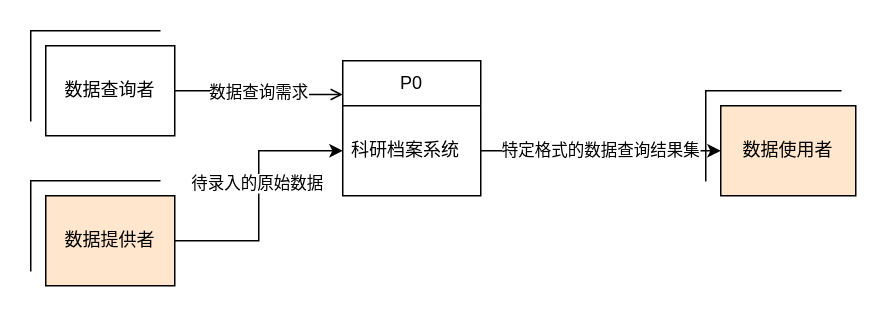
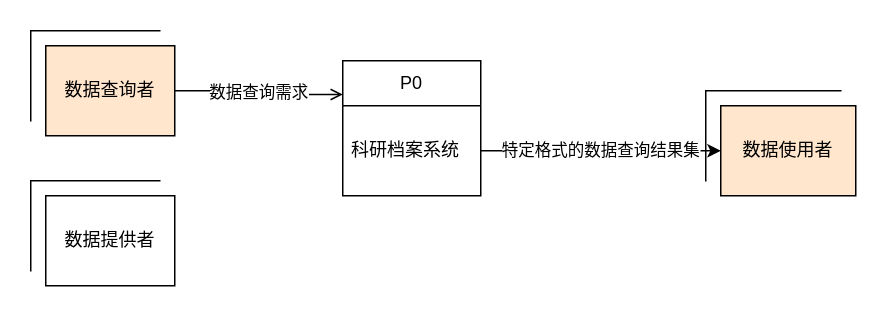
node "数据查询者": fillcolor #ffffff -> #ffe6cc
edge "数据提供者" -> "科研档案系统": removed, label "待录入的原始数据"
node "数据提供者": fillcolor #ffe6cc -> #ffffff
